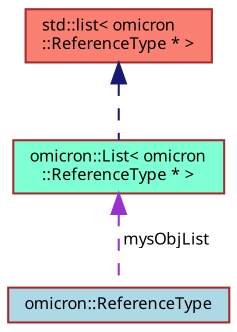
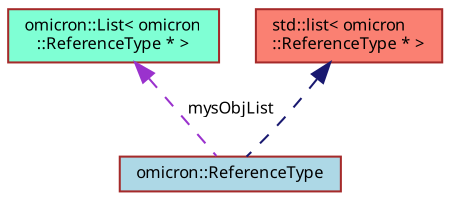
edge "omicron::List< omicron ::ReferenceType * >" -> "std::list< omicron ::ReferenceType * >": now "omicron::ReferenceType" -> "std::list< omicron ::ReferenceType * >"
